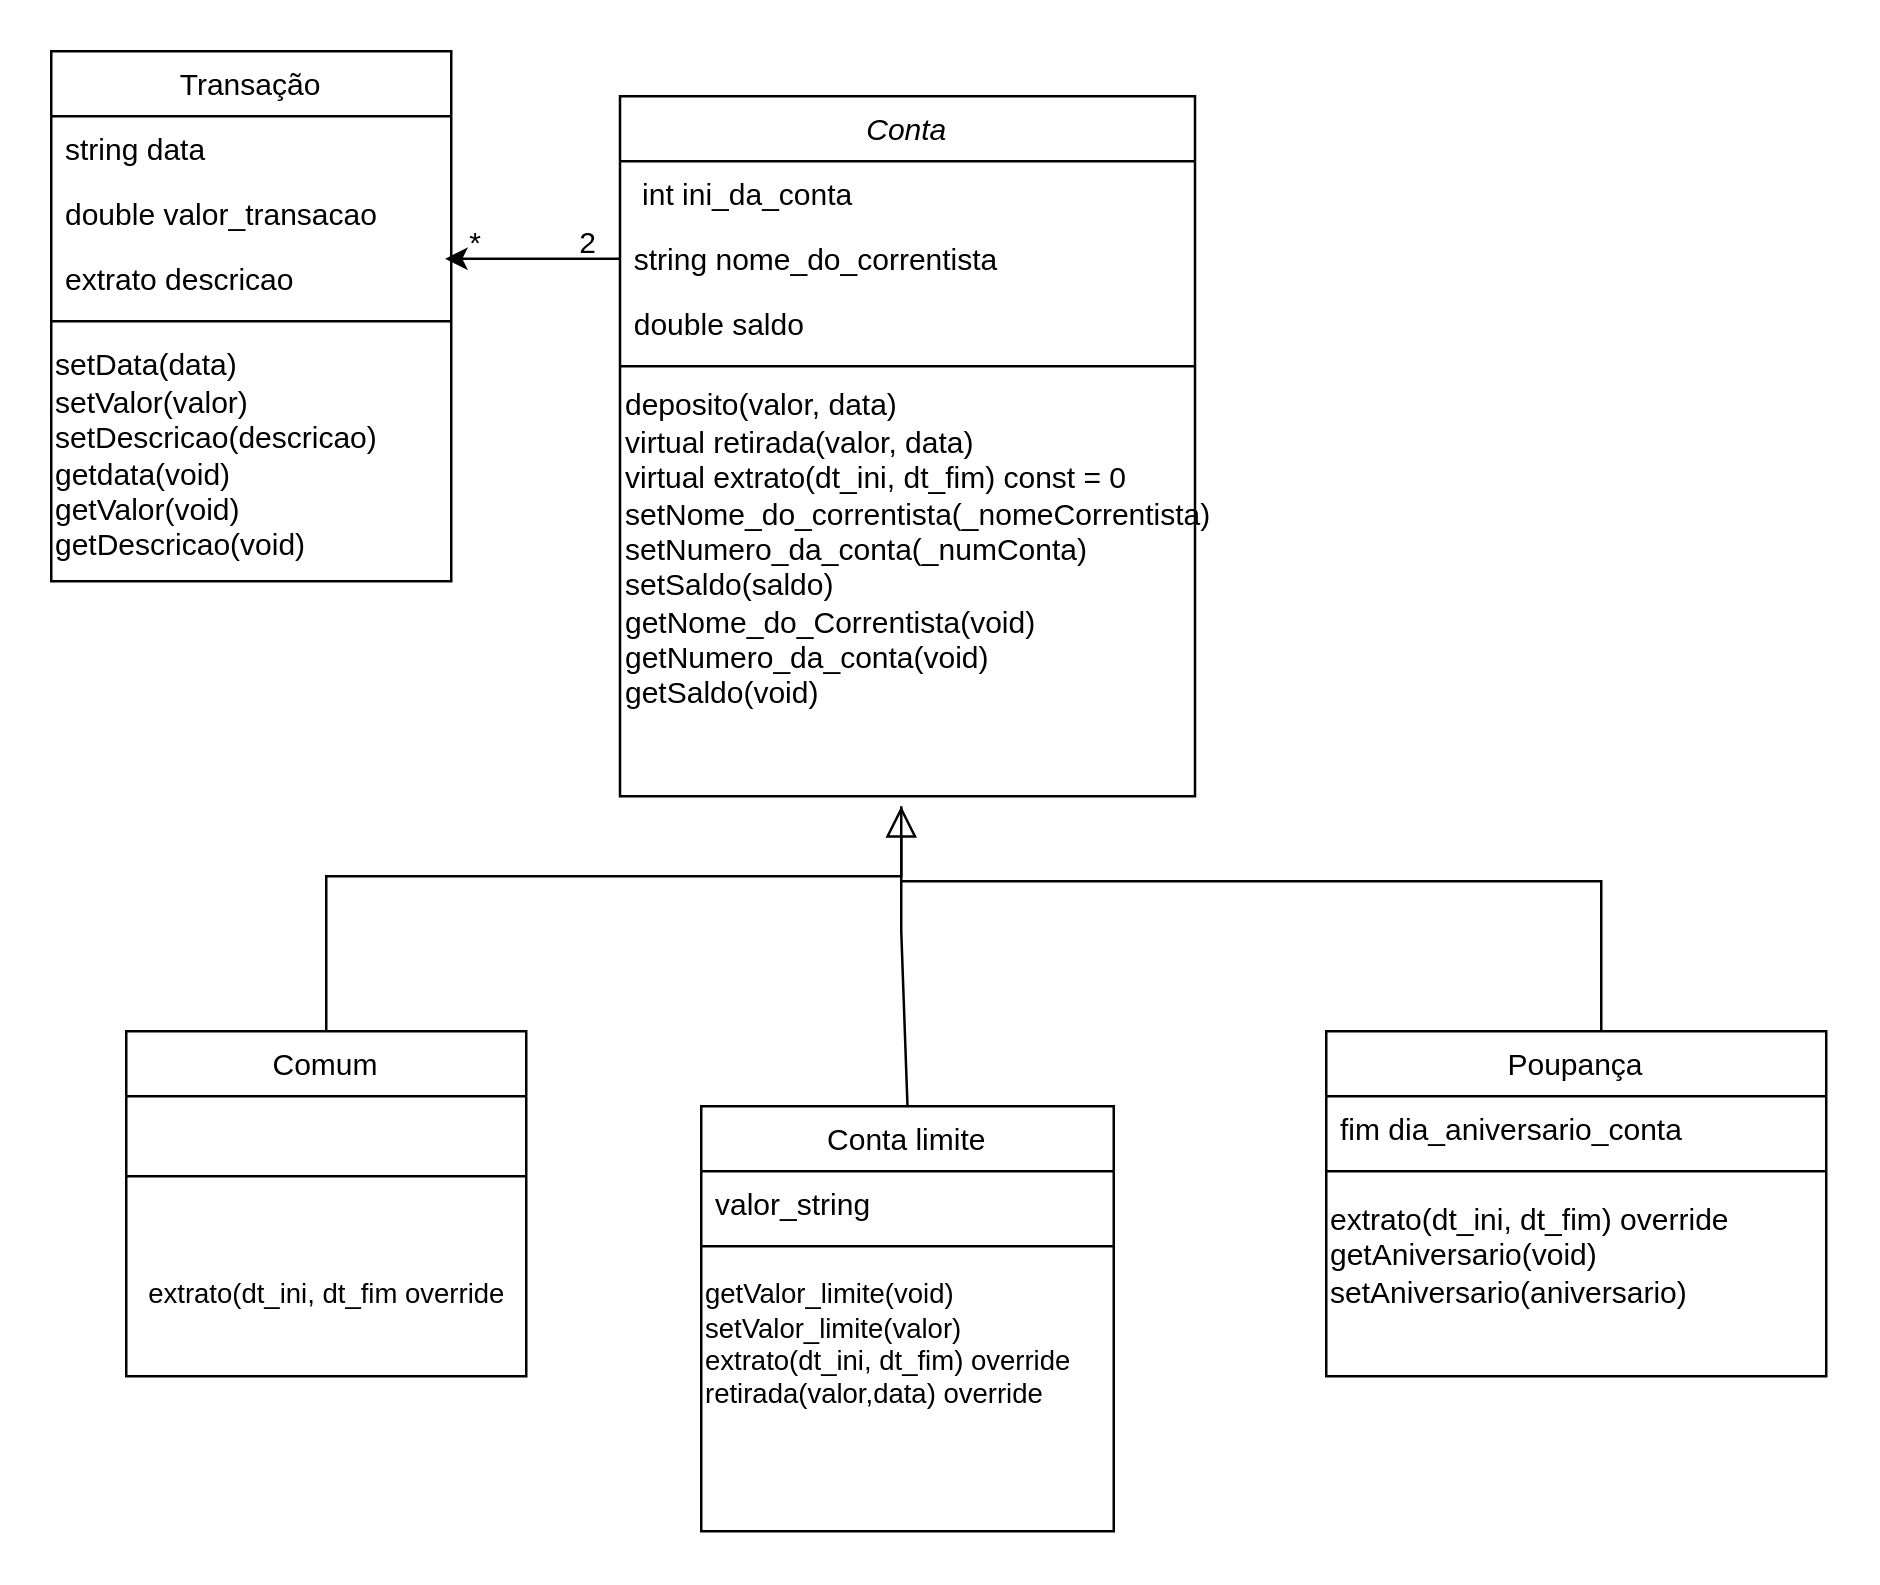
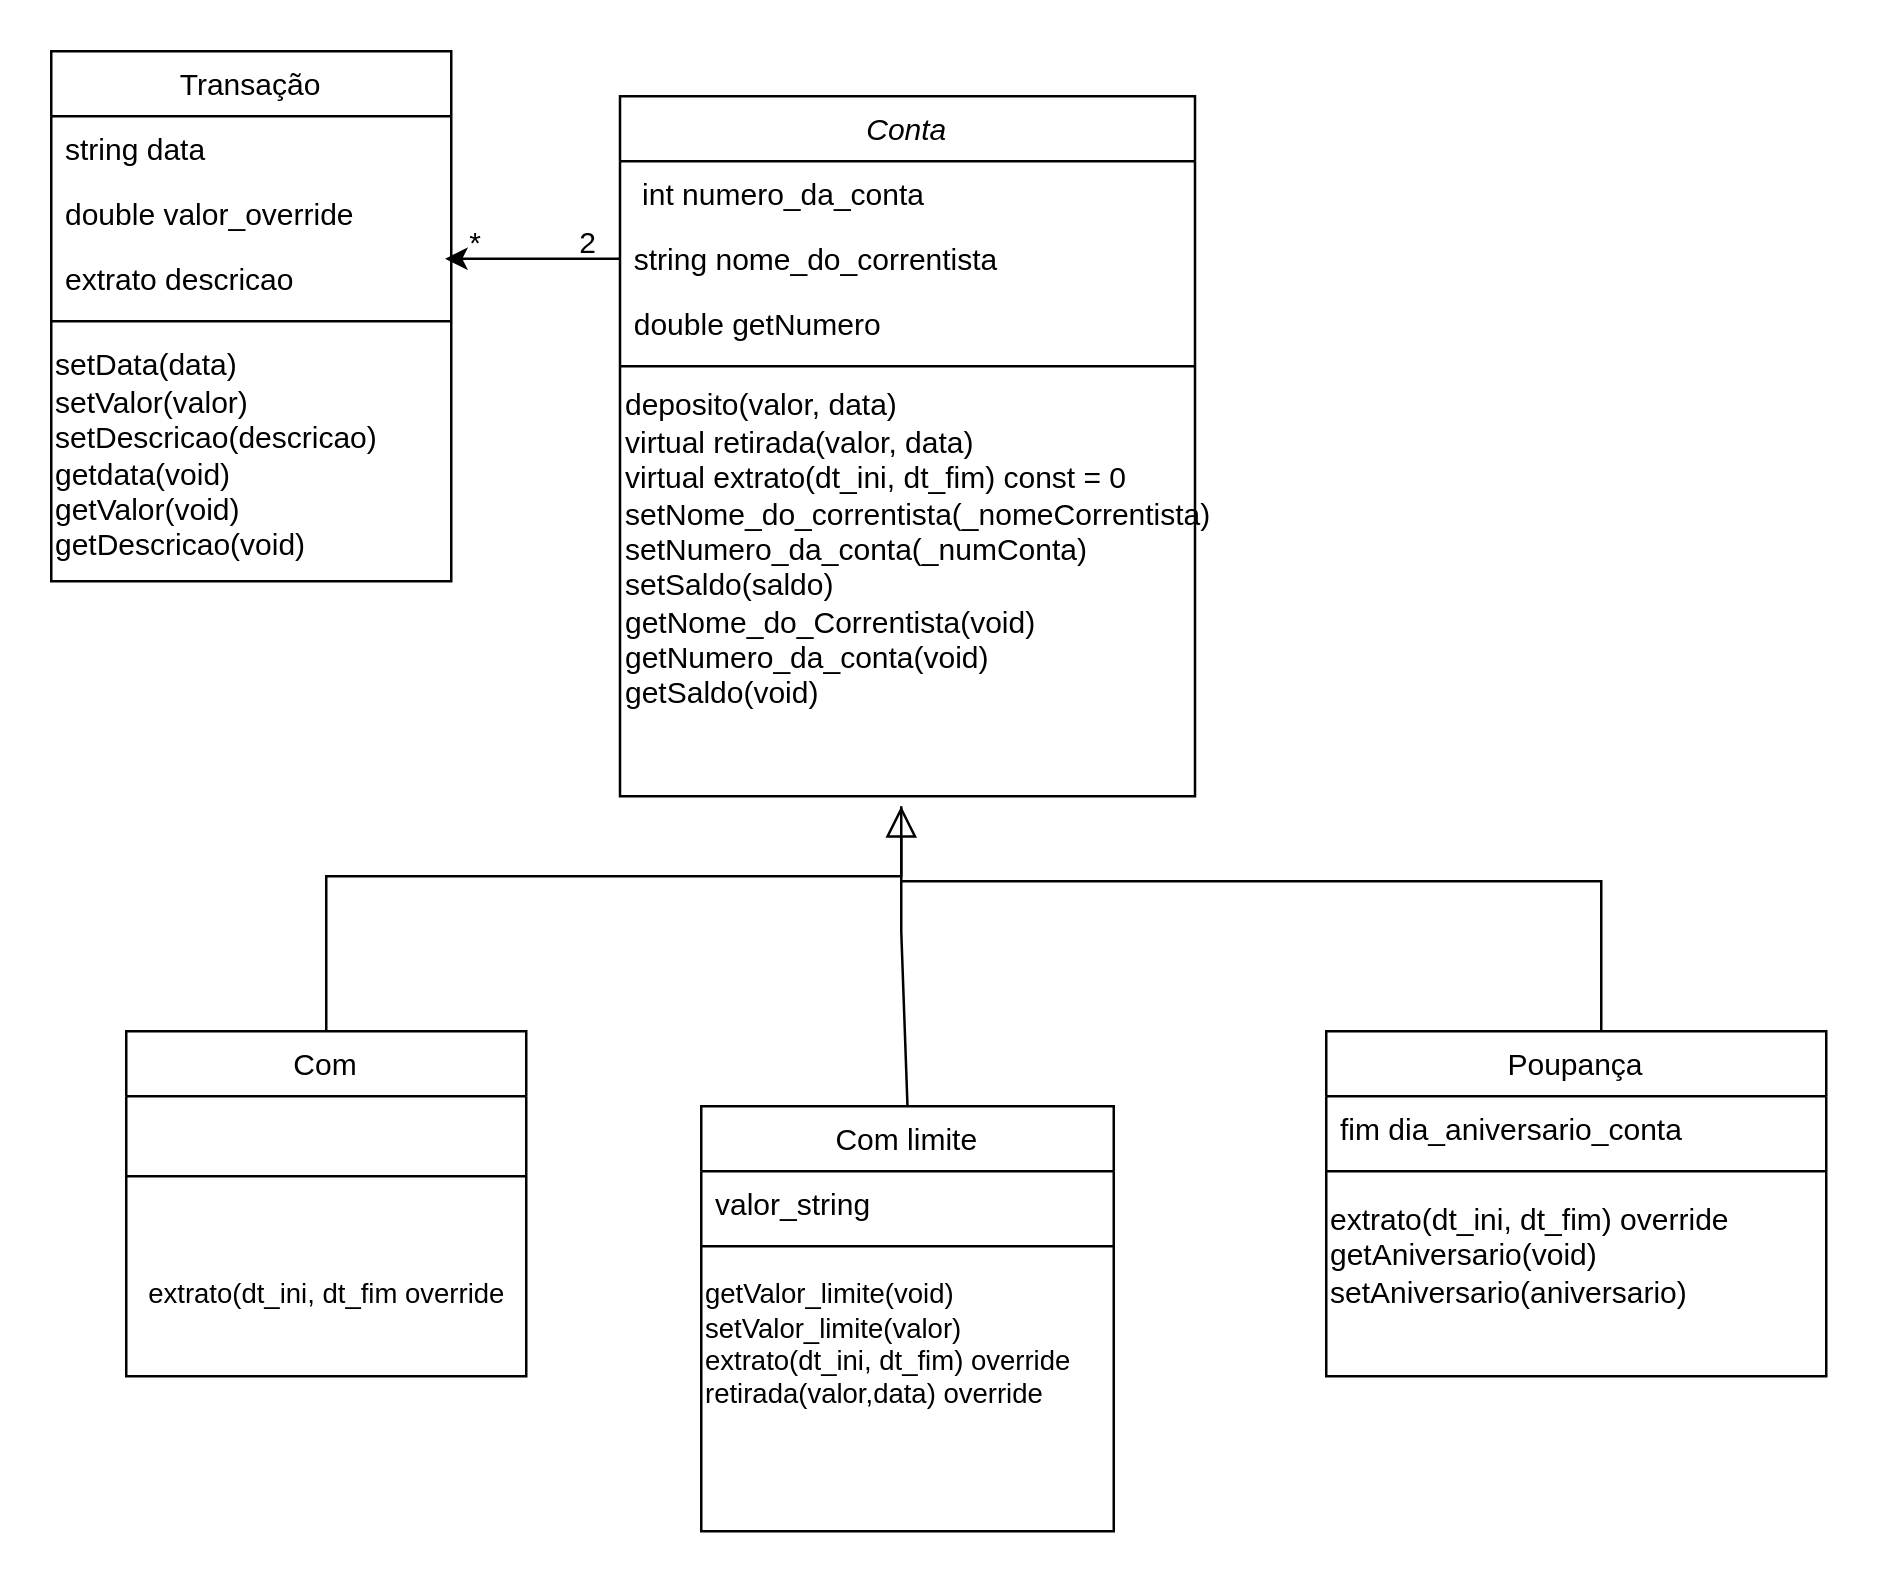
node "int ini_da_conta": label "int ini_da_conta" -> "int numero_da_conta"
node "double valor_transacao": label "double valor_transacao" -> "double valor_override"
node "double saldo": label "double saldo" -> "double getNumero"
node "Comum": label "Comum" -> "Com"
node "Conta limite": label "Conta limite" -> "Com limite"
